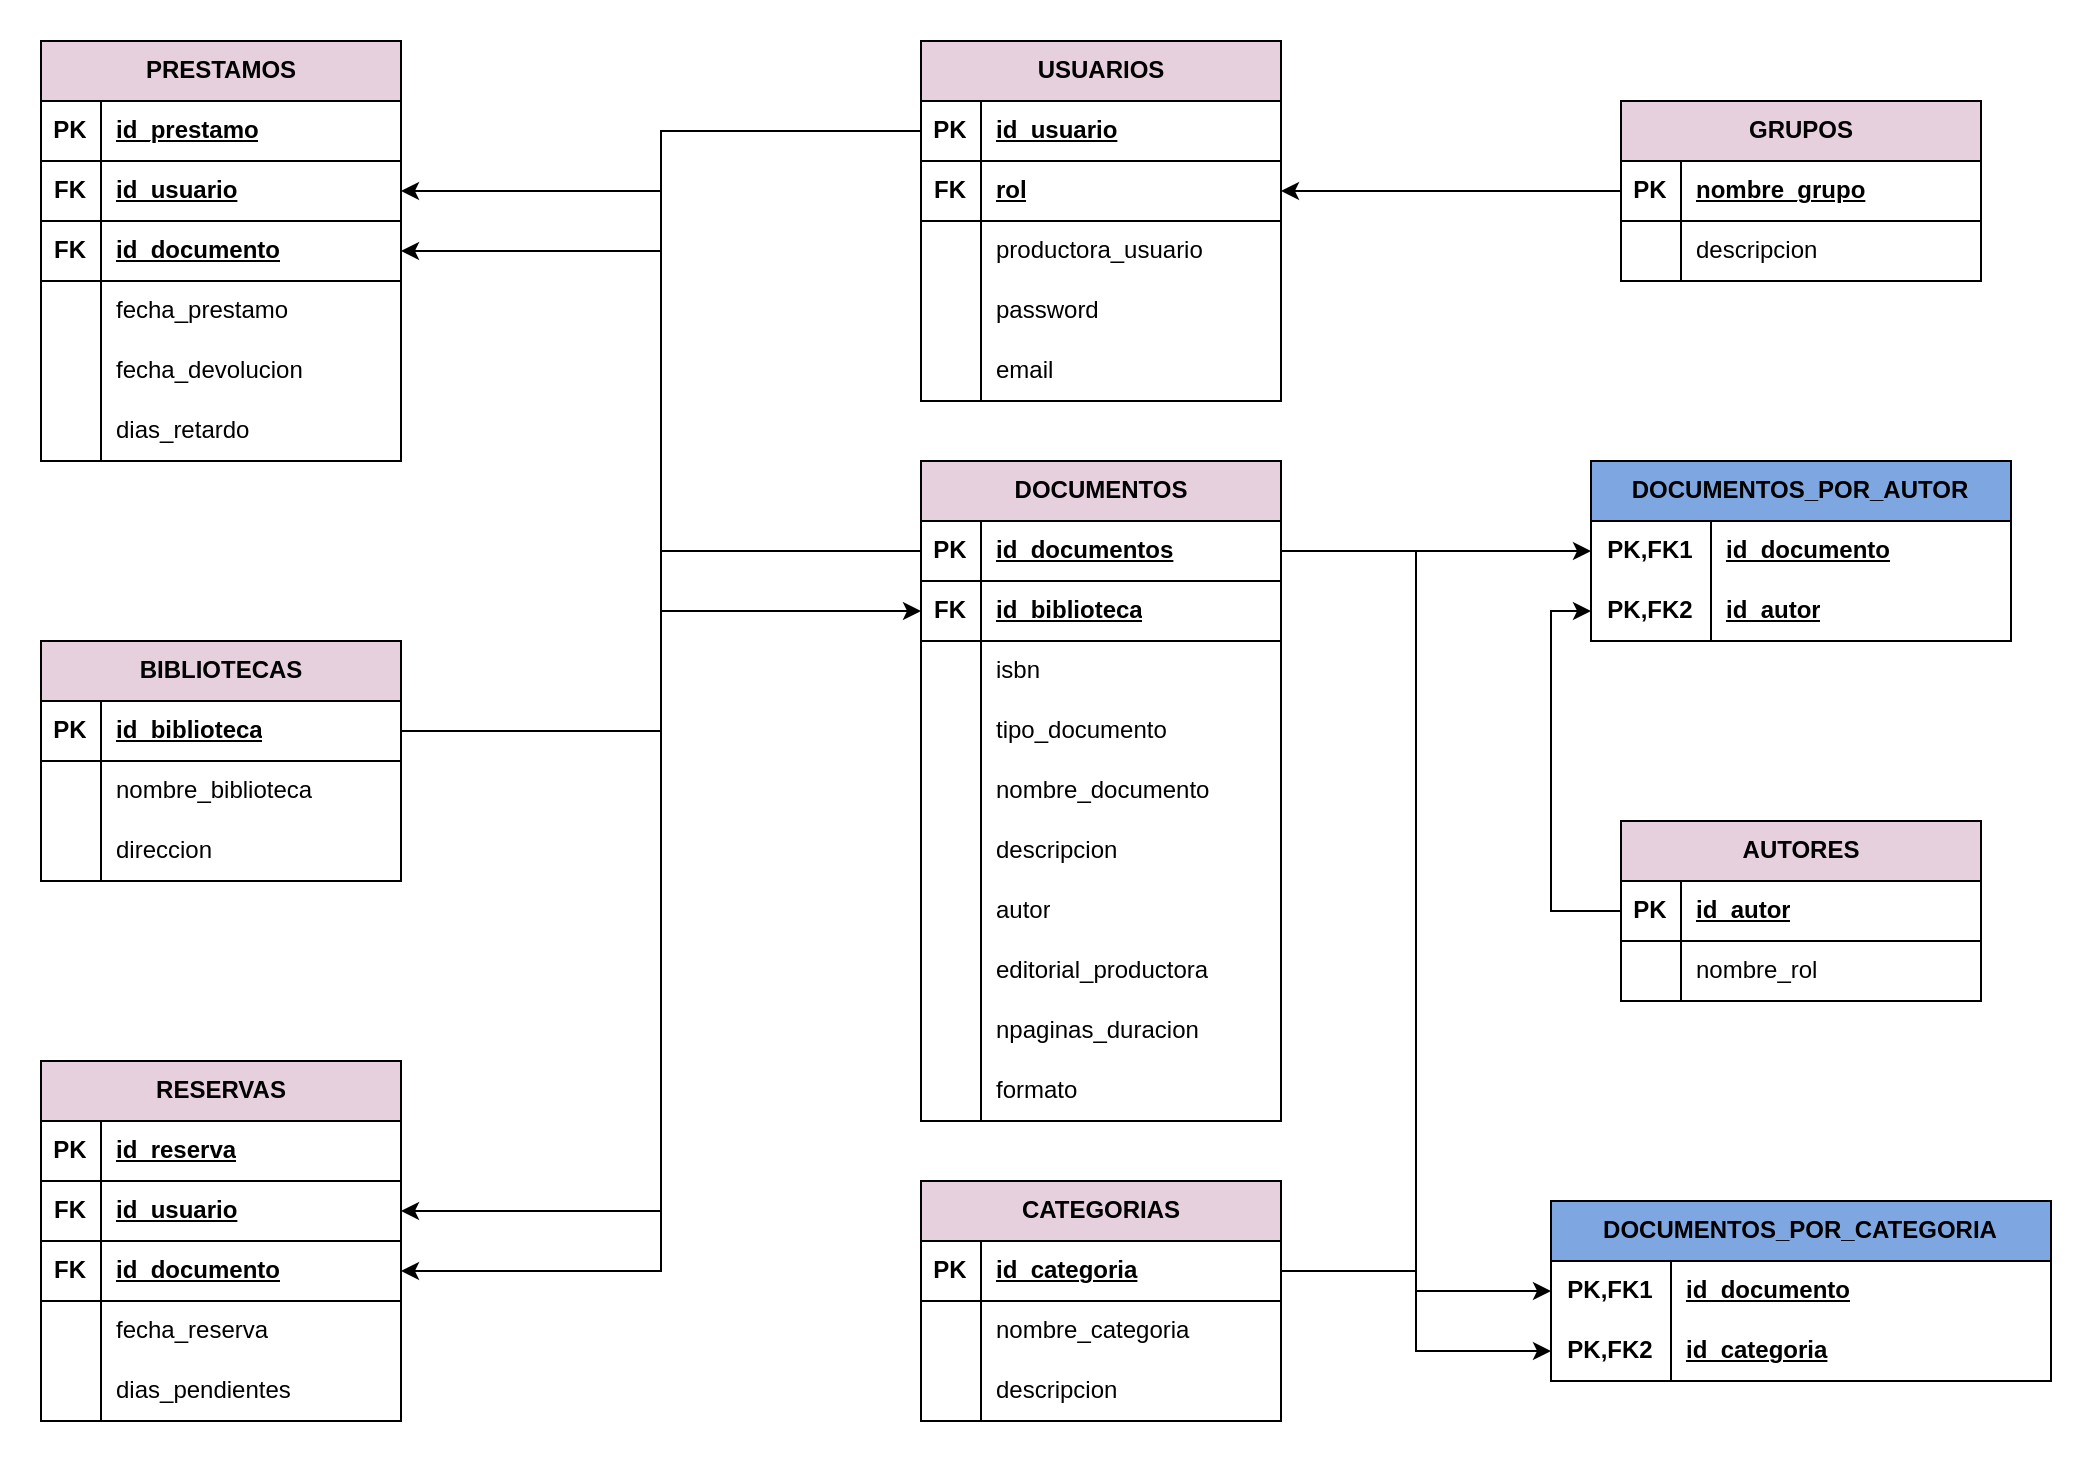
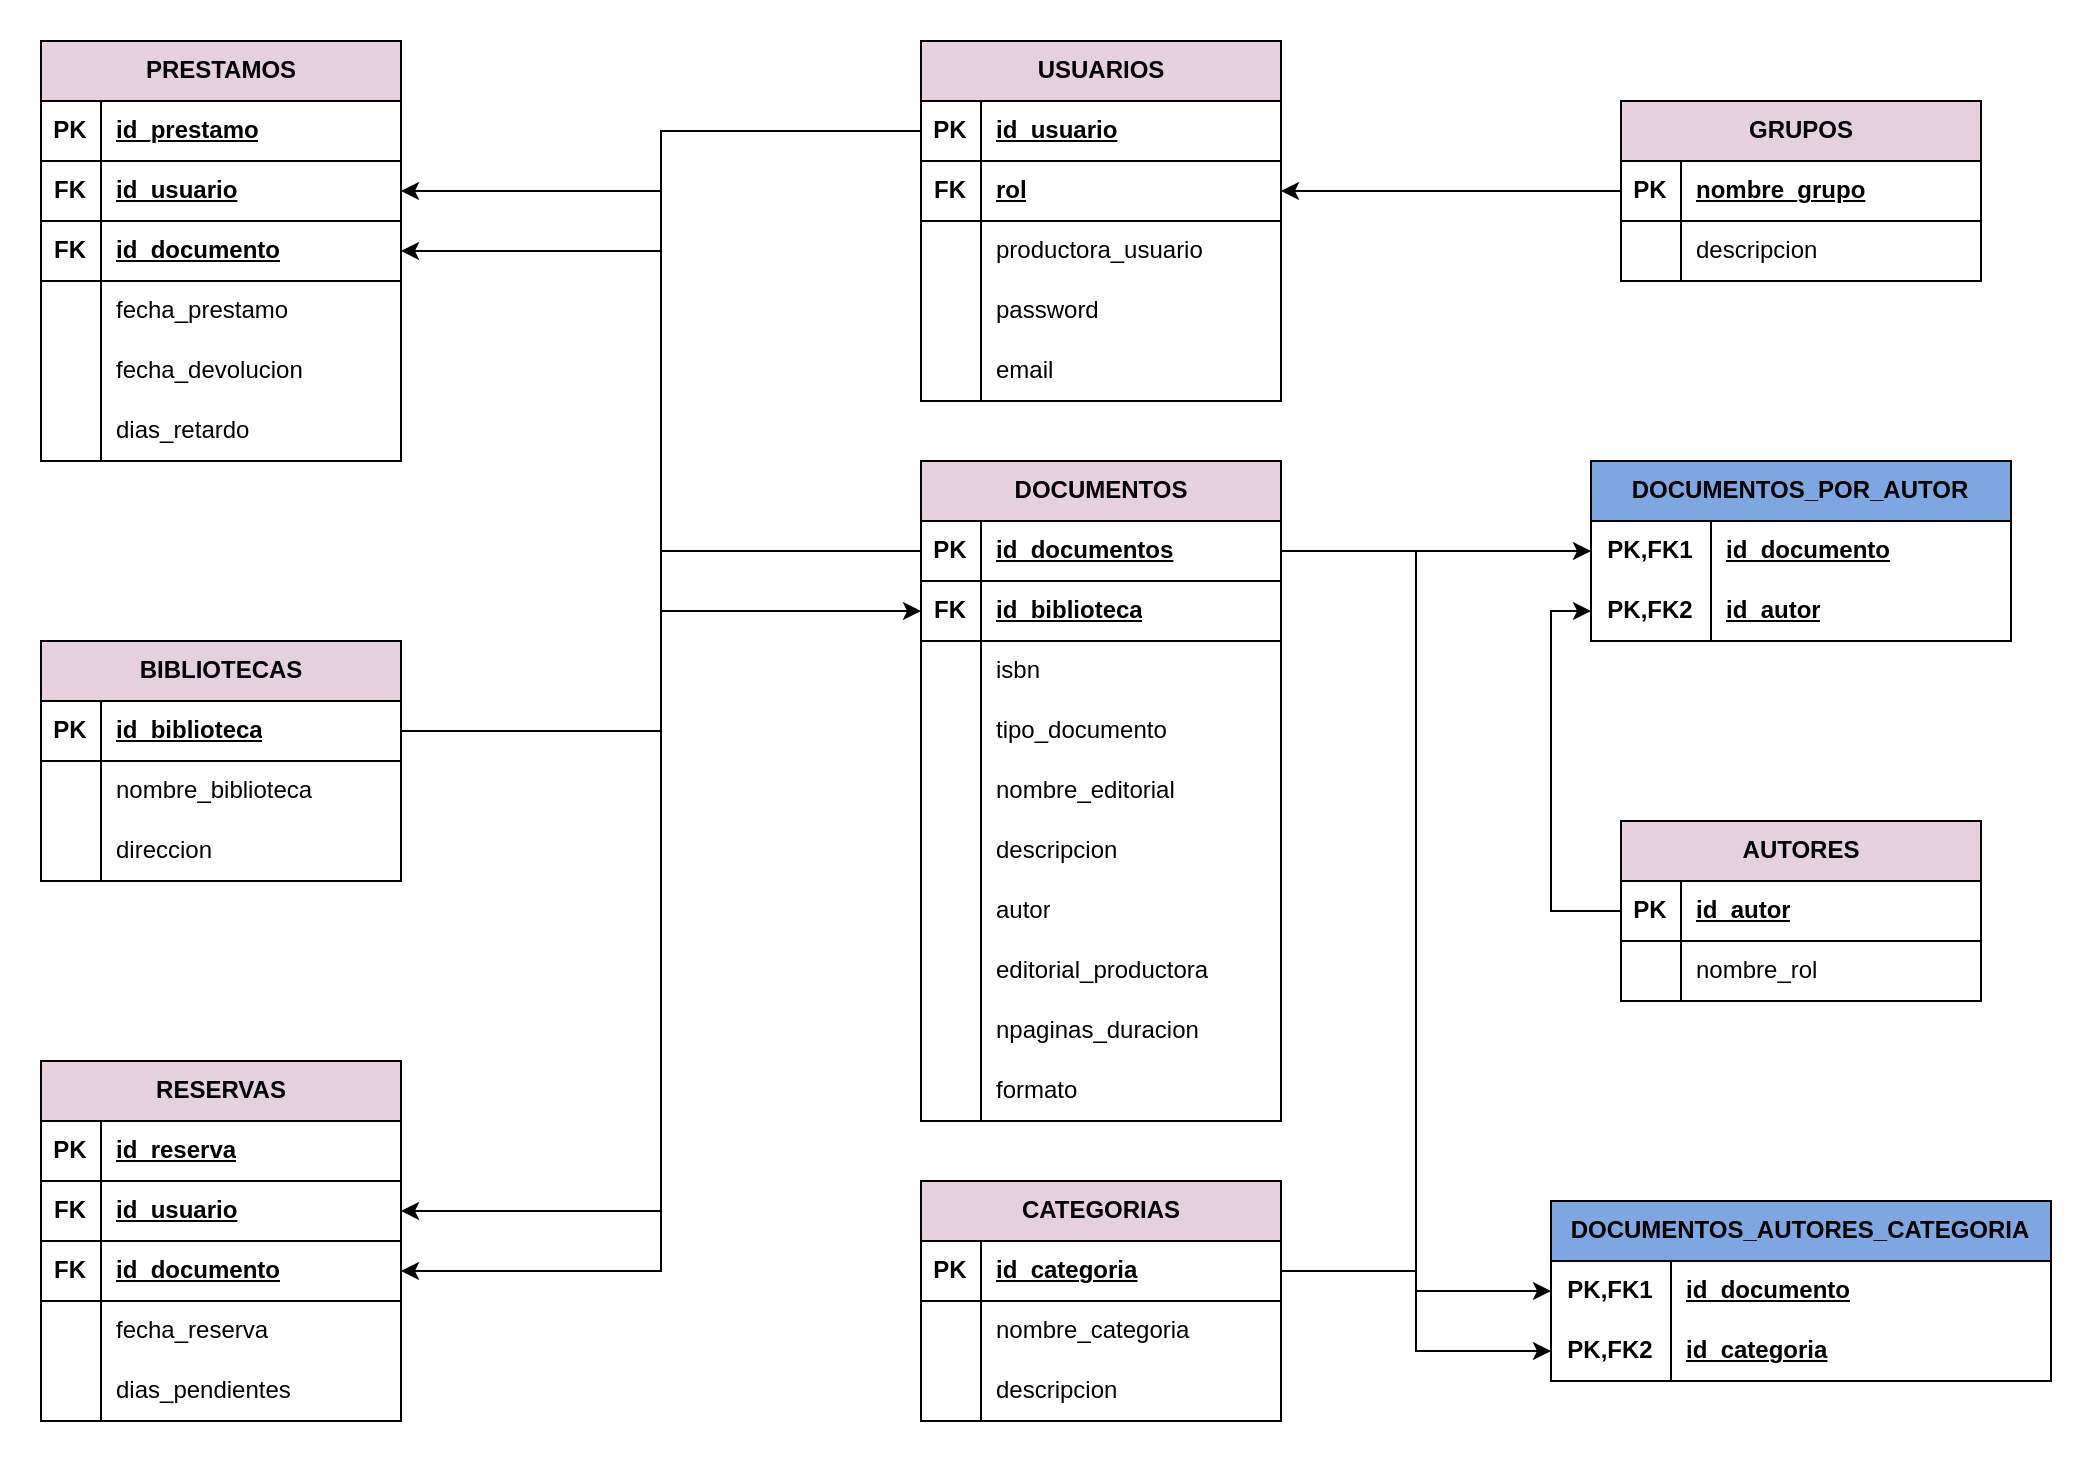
node "nombre_documento": label "nombre_documento" -> "nombre_editorial"
node "DOCUMENTOS_POR_CATEGORIA": label "DOCUMENTOS_POR_CATEGORIA" -> "DOCUMENTOS_AUTORES_CATEGORIA"
